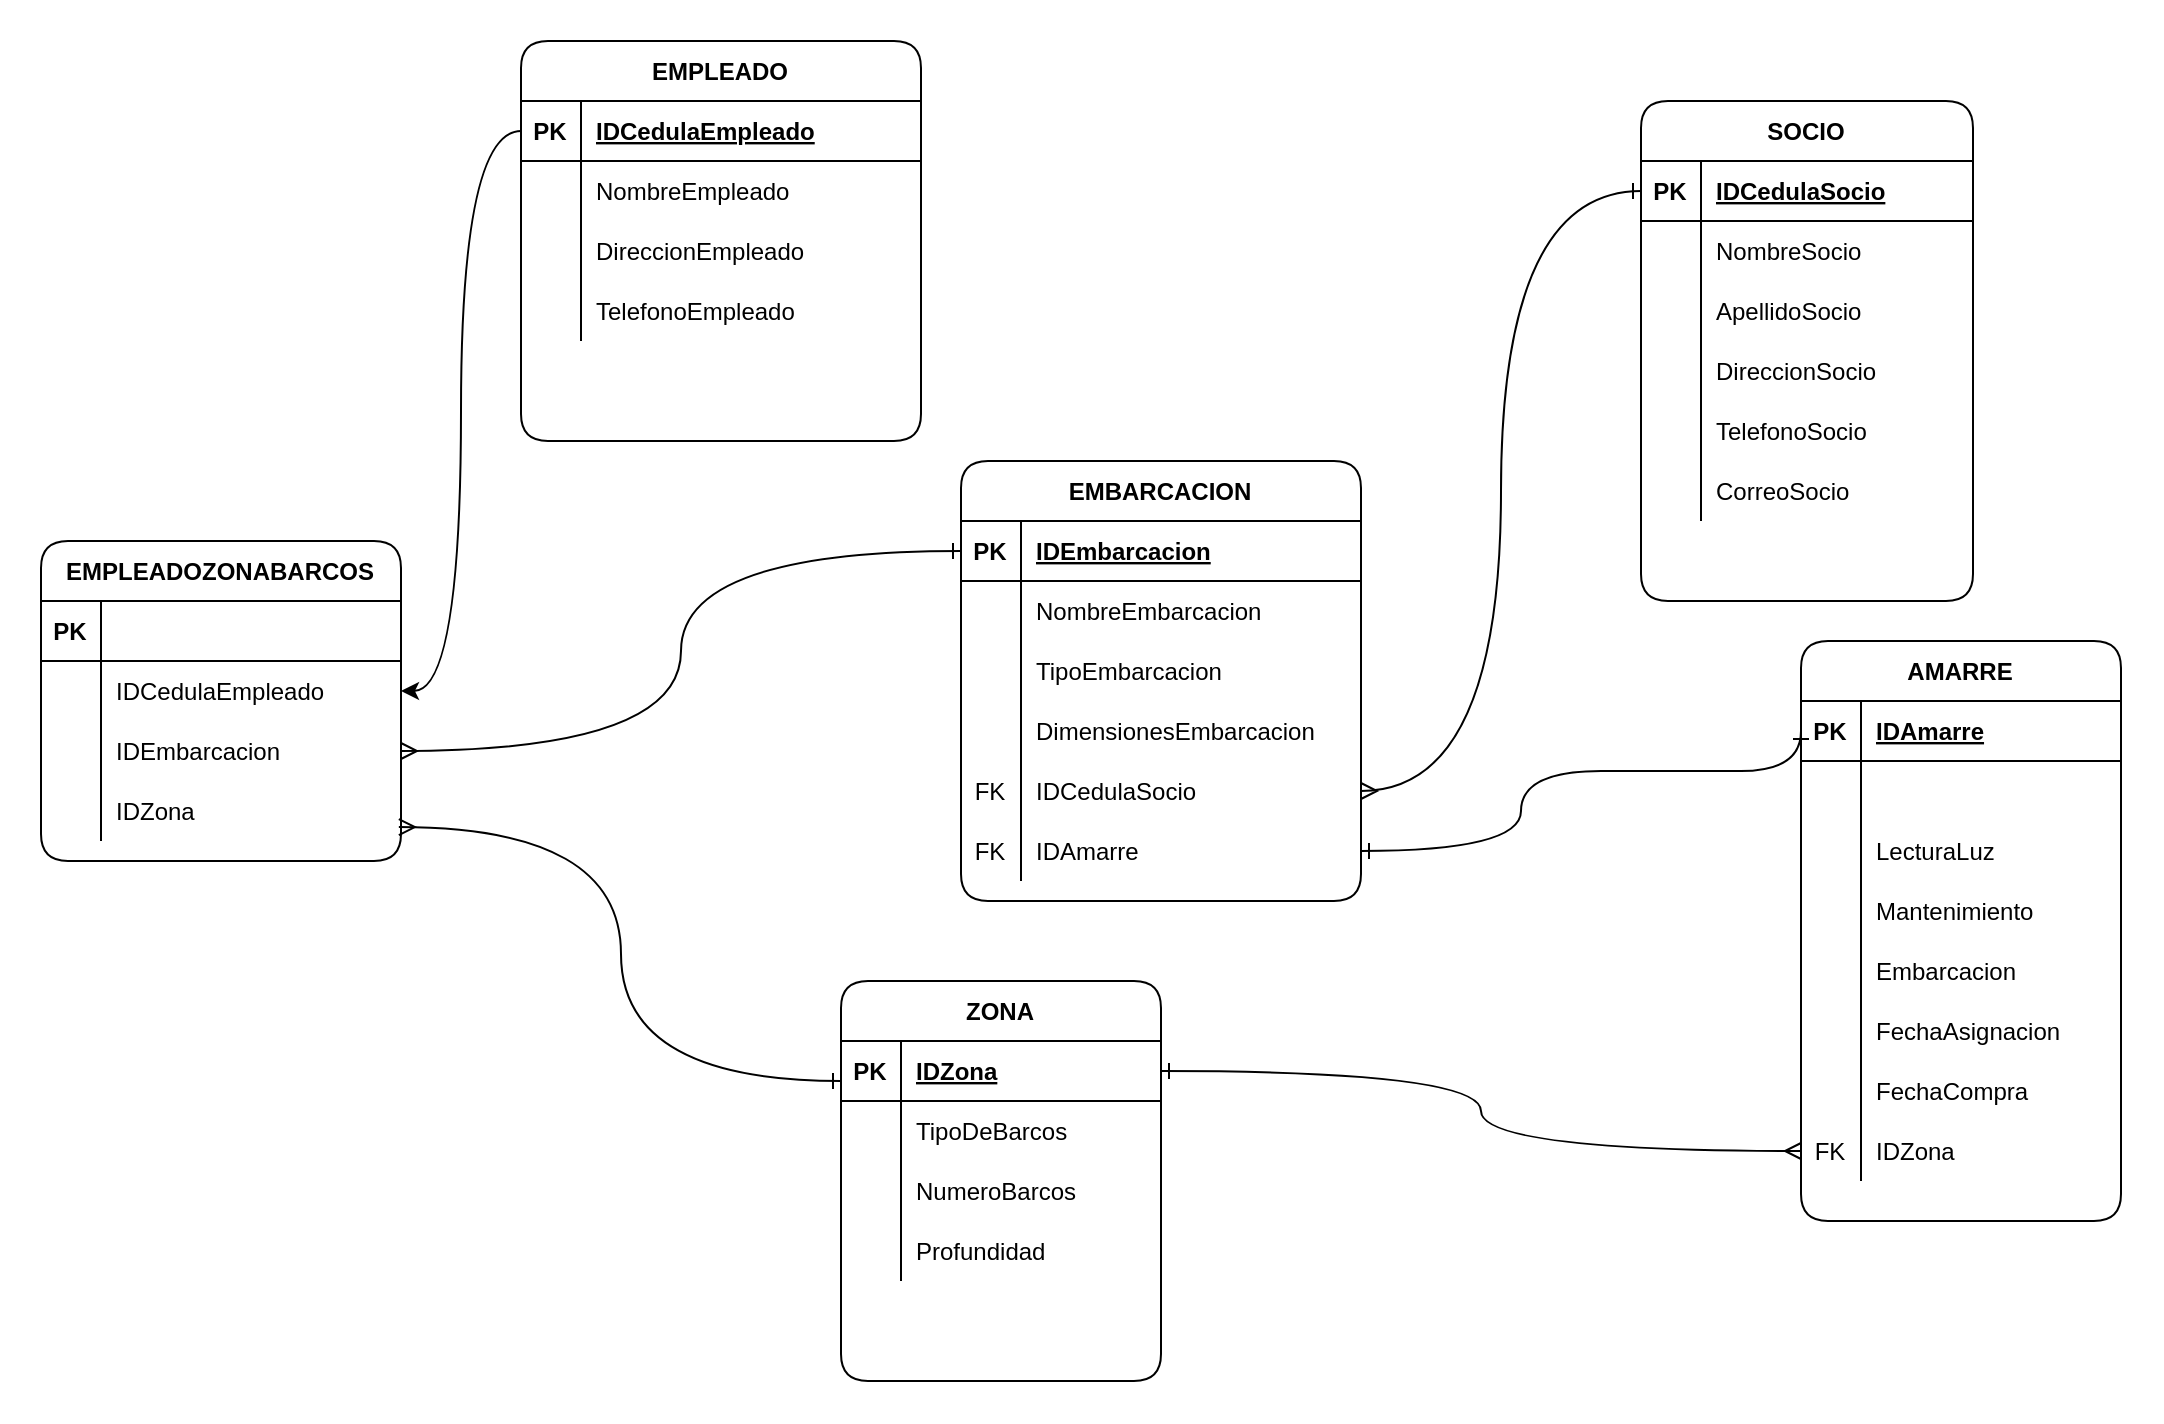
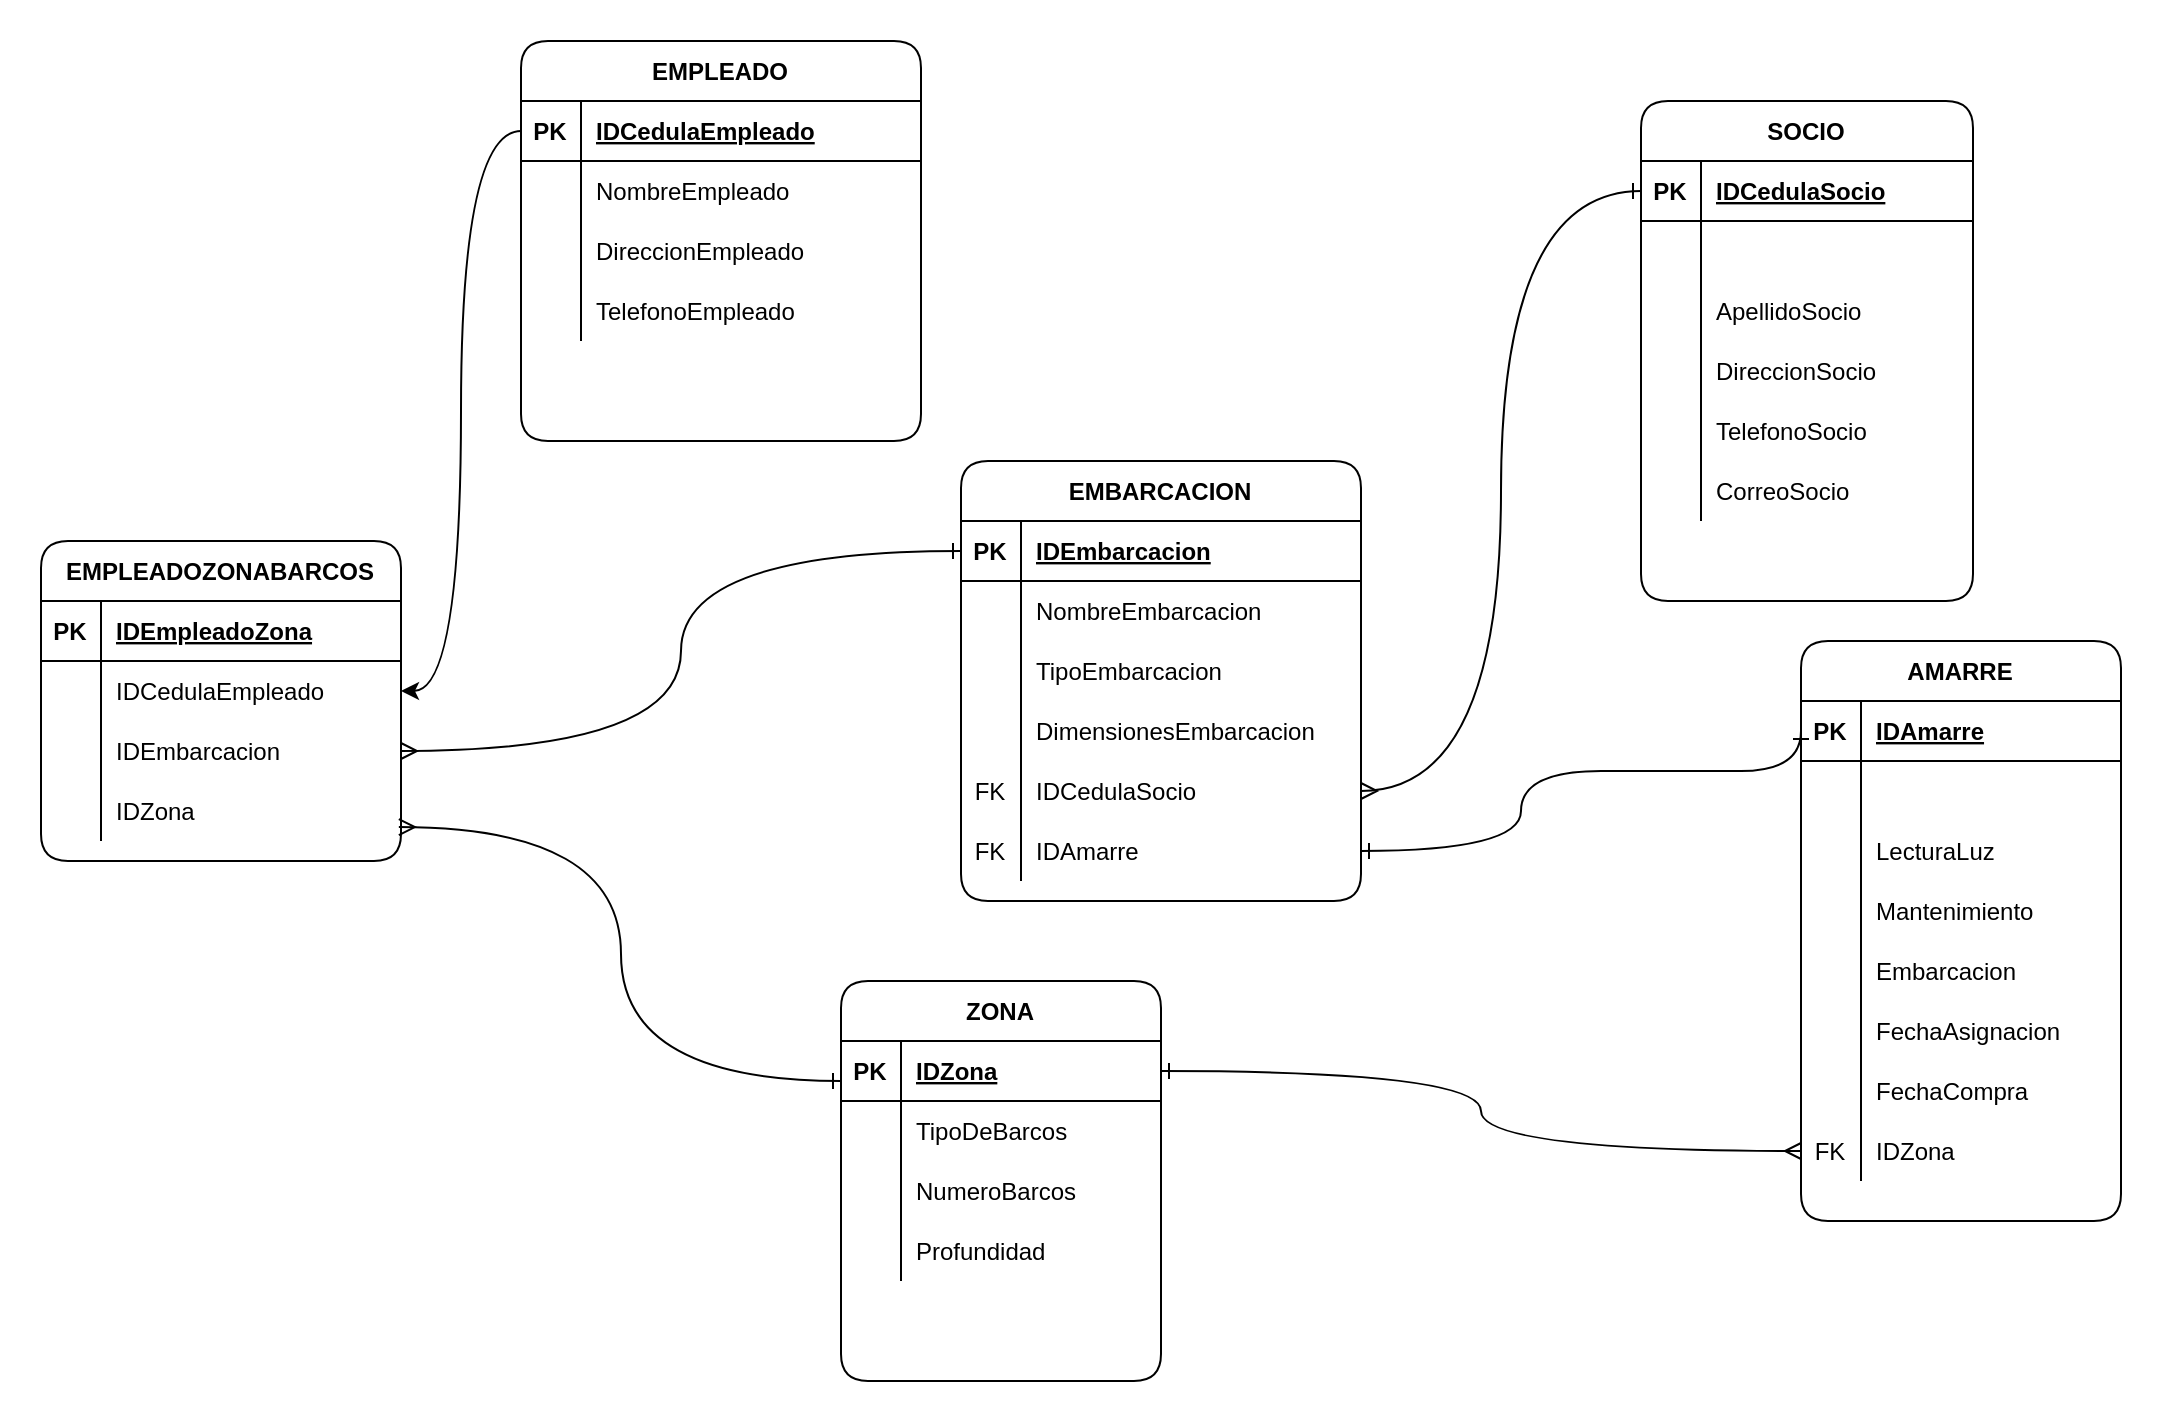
node "NombreSocio": removed
node "IDEmpleadoZona": added
